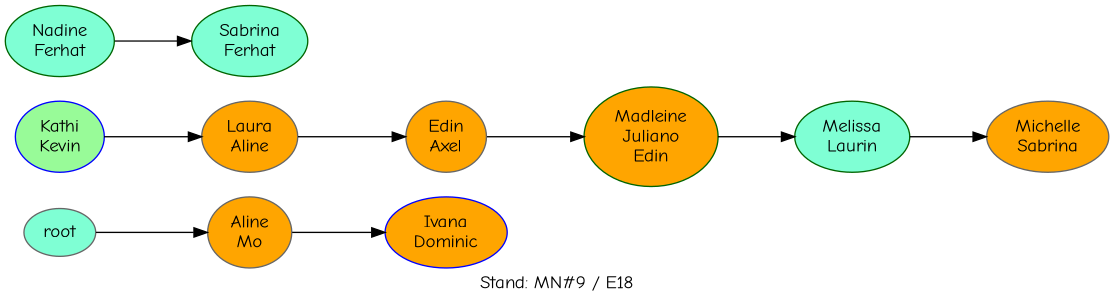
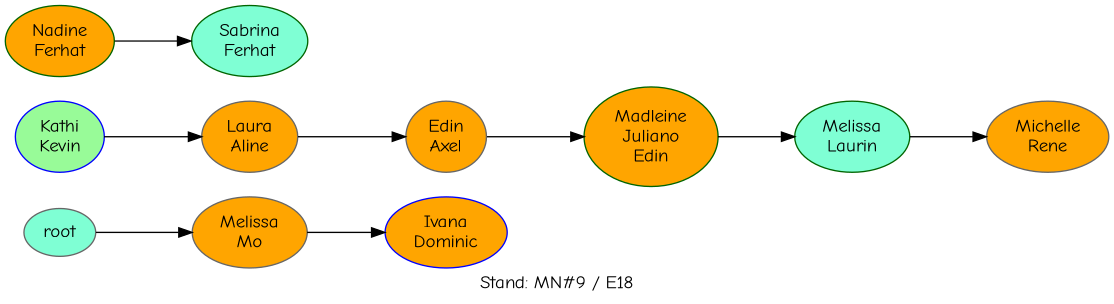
node "Nadine Ferhat": fillcolor aquamarine -> orange
node "Michelle Sabrina": label "Michelle Sabrina" -> "Michelle Rene"
node "Aline Mo": label "Aline Mo" -> "Melissa Mo"
